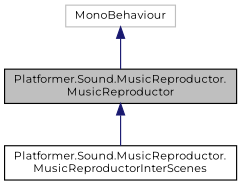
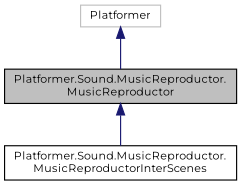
node "MonoBehaviour": label "MonoBehaviour" -> "Platformer"
